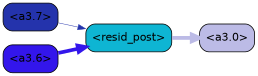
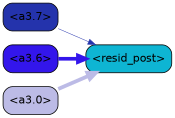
edge "<resid_post>" -> "<a3.0>": reversed
